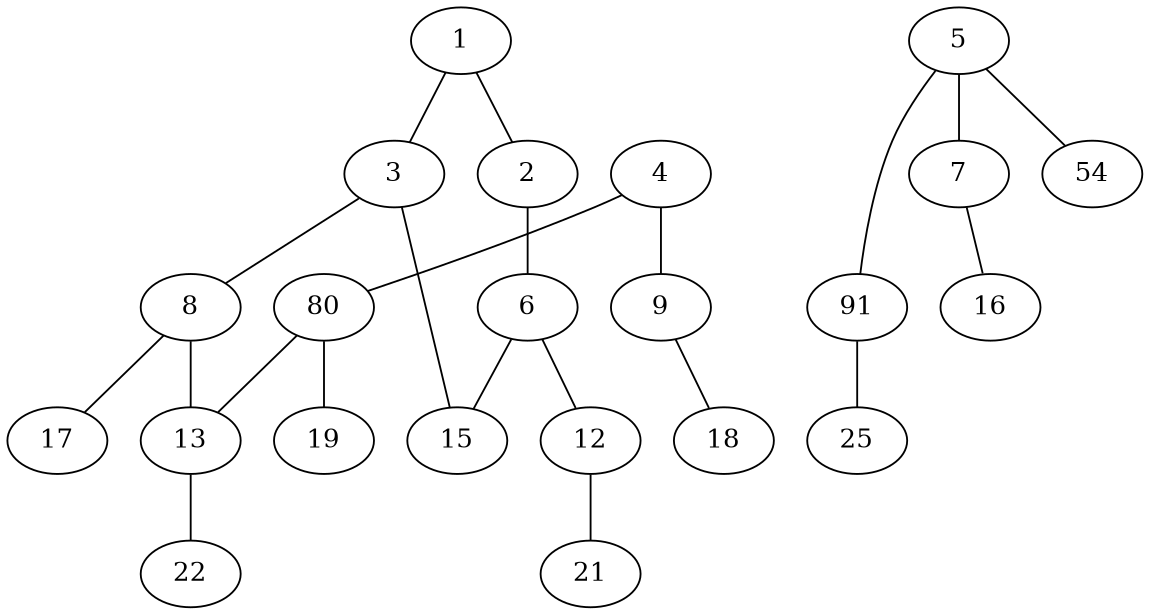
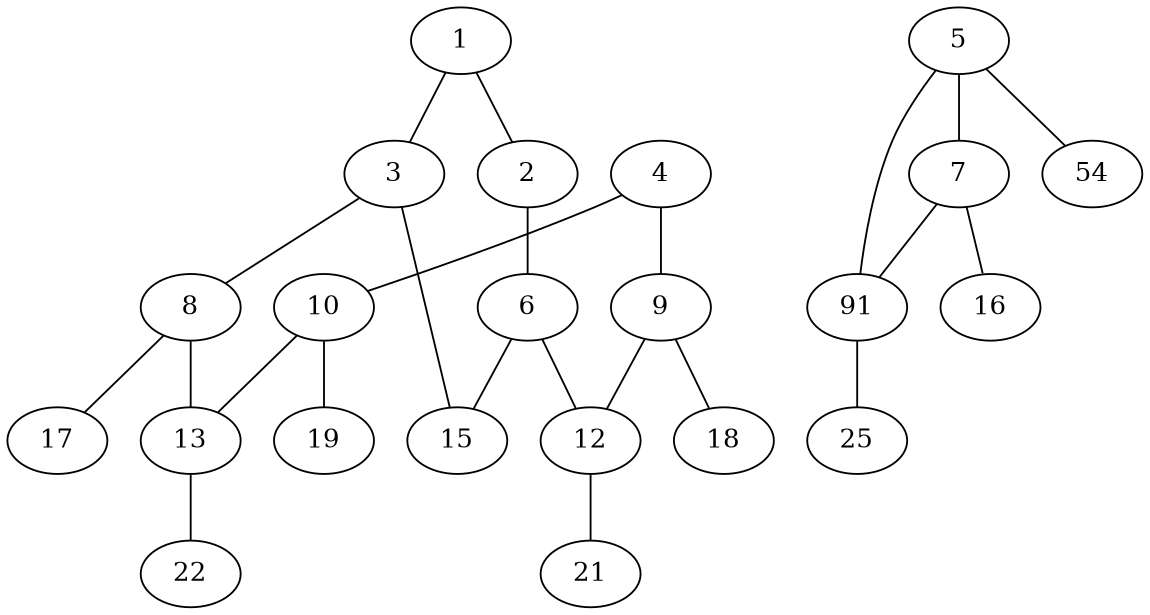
edge "7" -- "91": added
node "80": label "80" -> "10"
edge "9" -- "12": added
